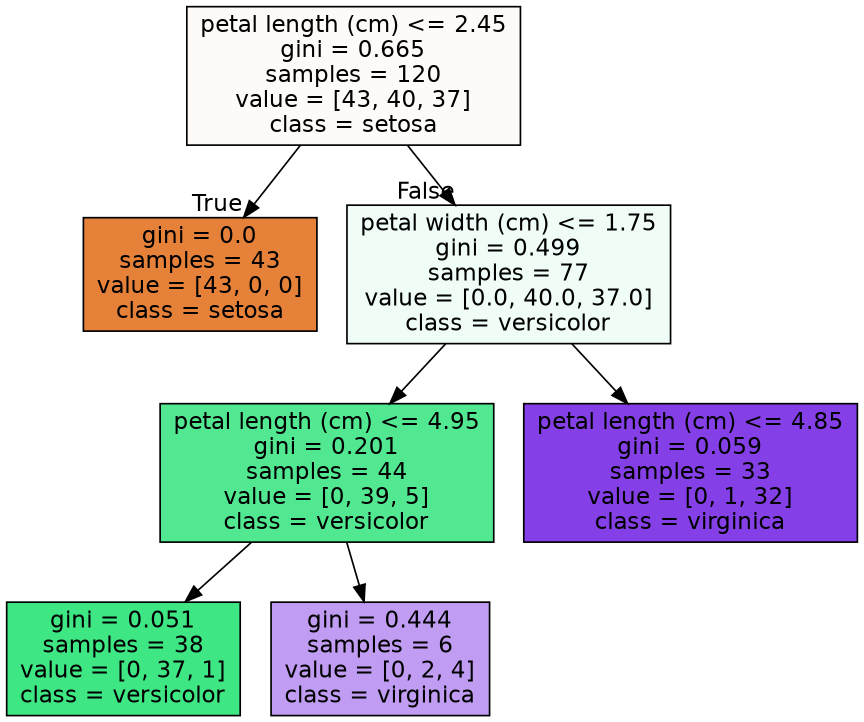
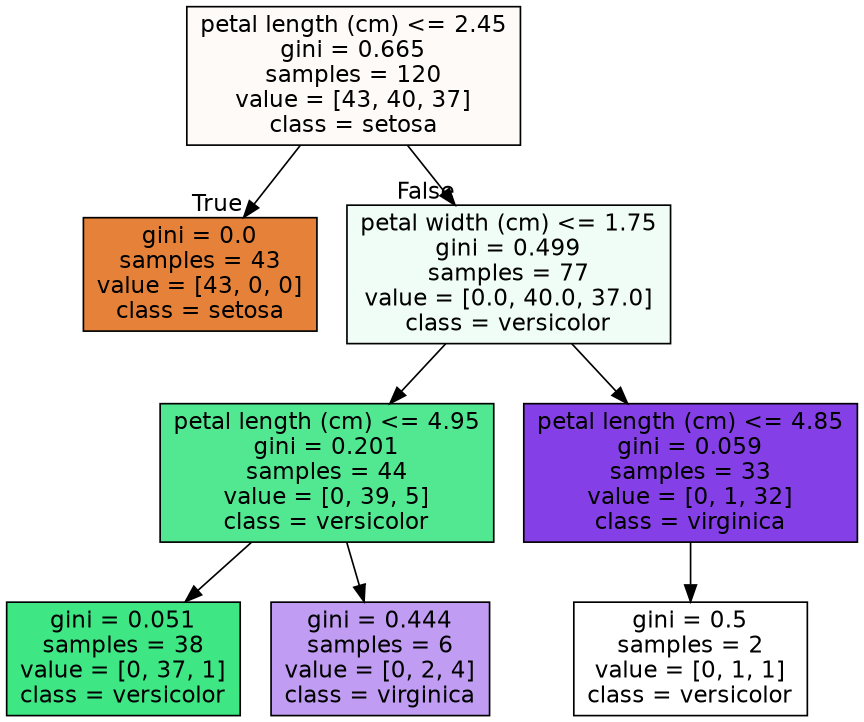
node "gini = 0.5 samples = 2 value = [0, 1, 1] class = versicolor": added
